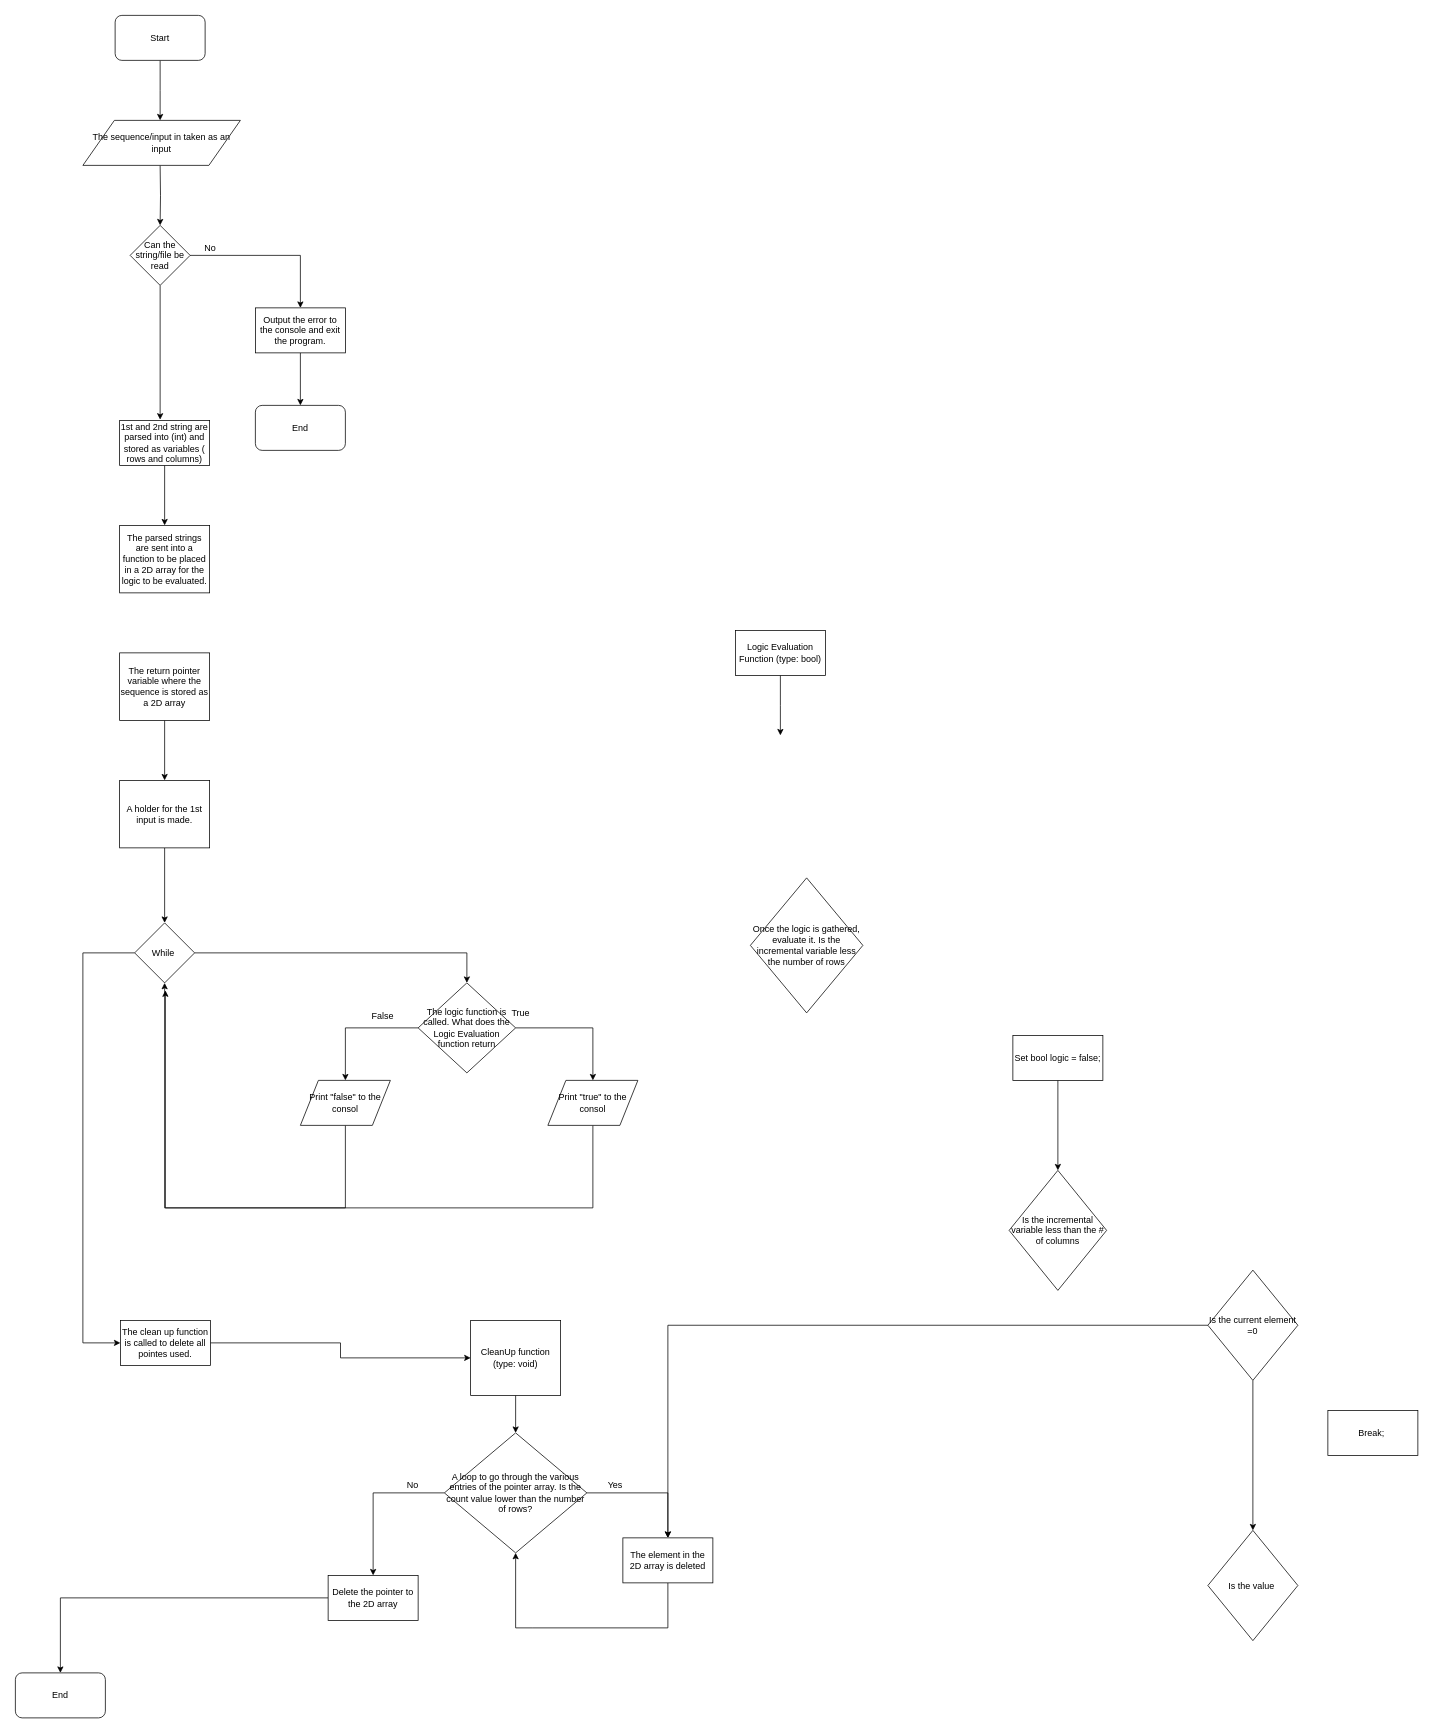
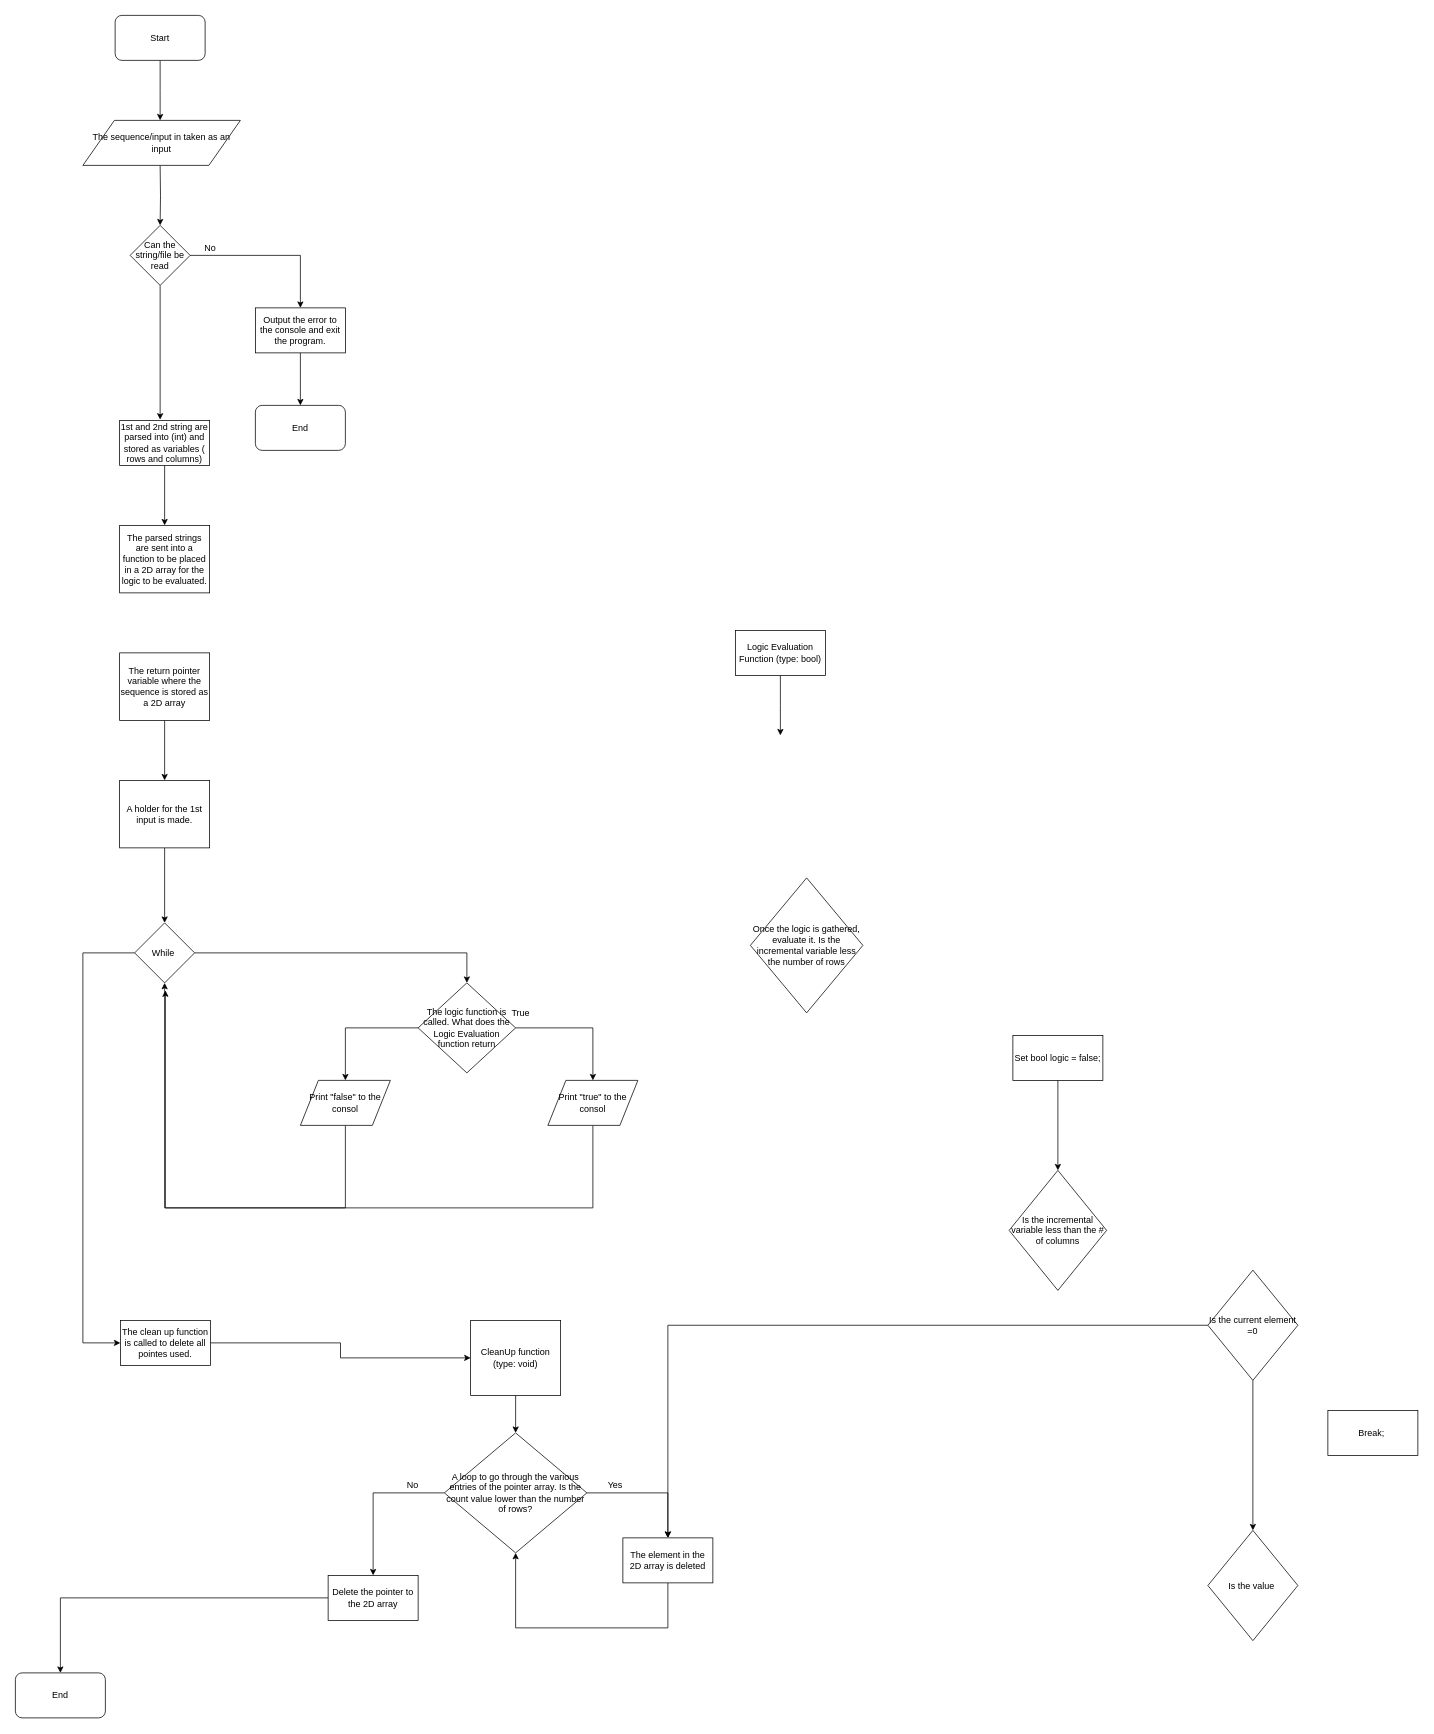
node "False": removed
